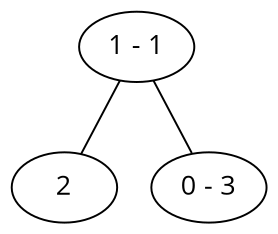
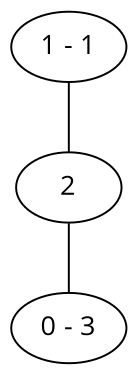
edge "1 - 1" -- "0 - 3": now "2" -- "0 - 3"
